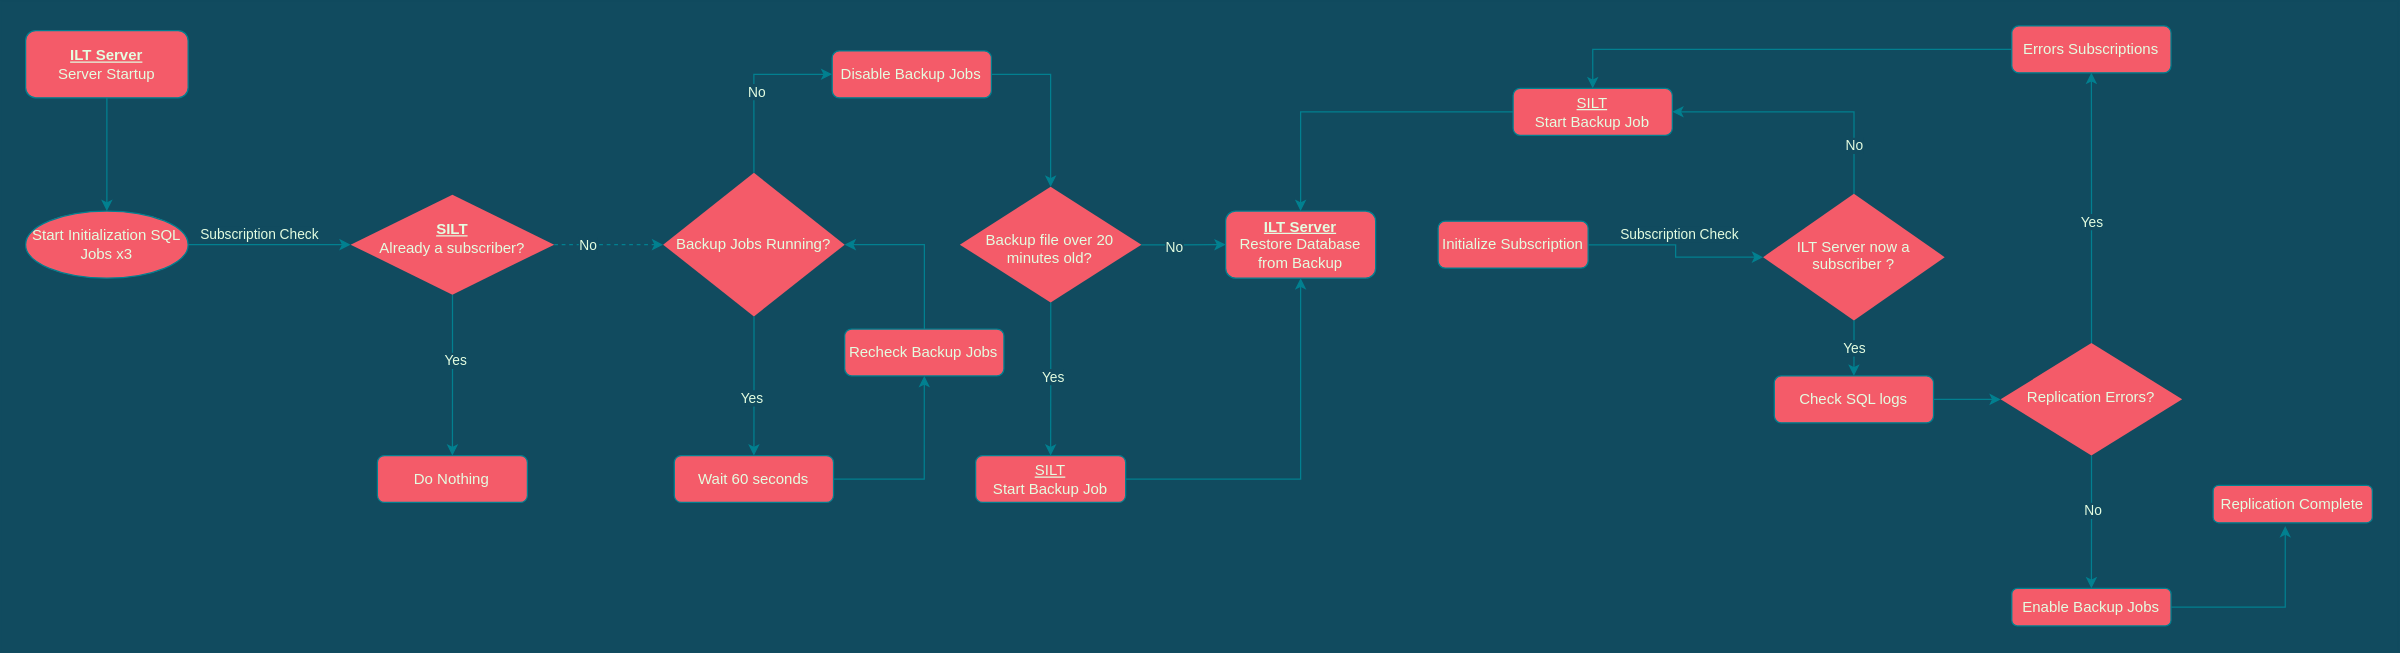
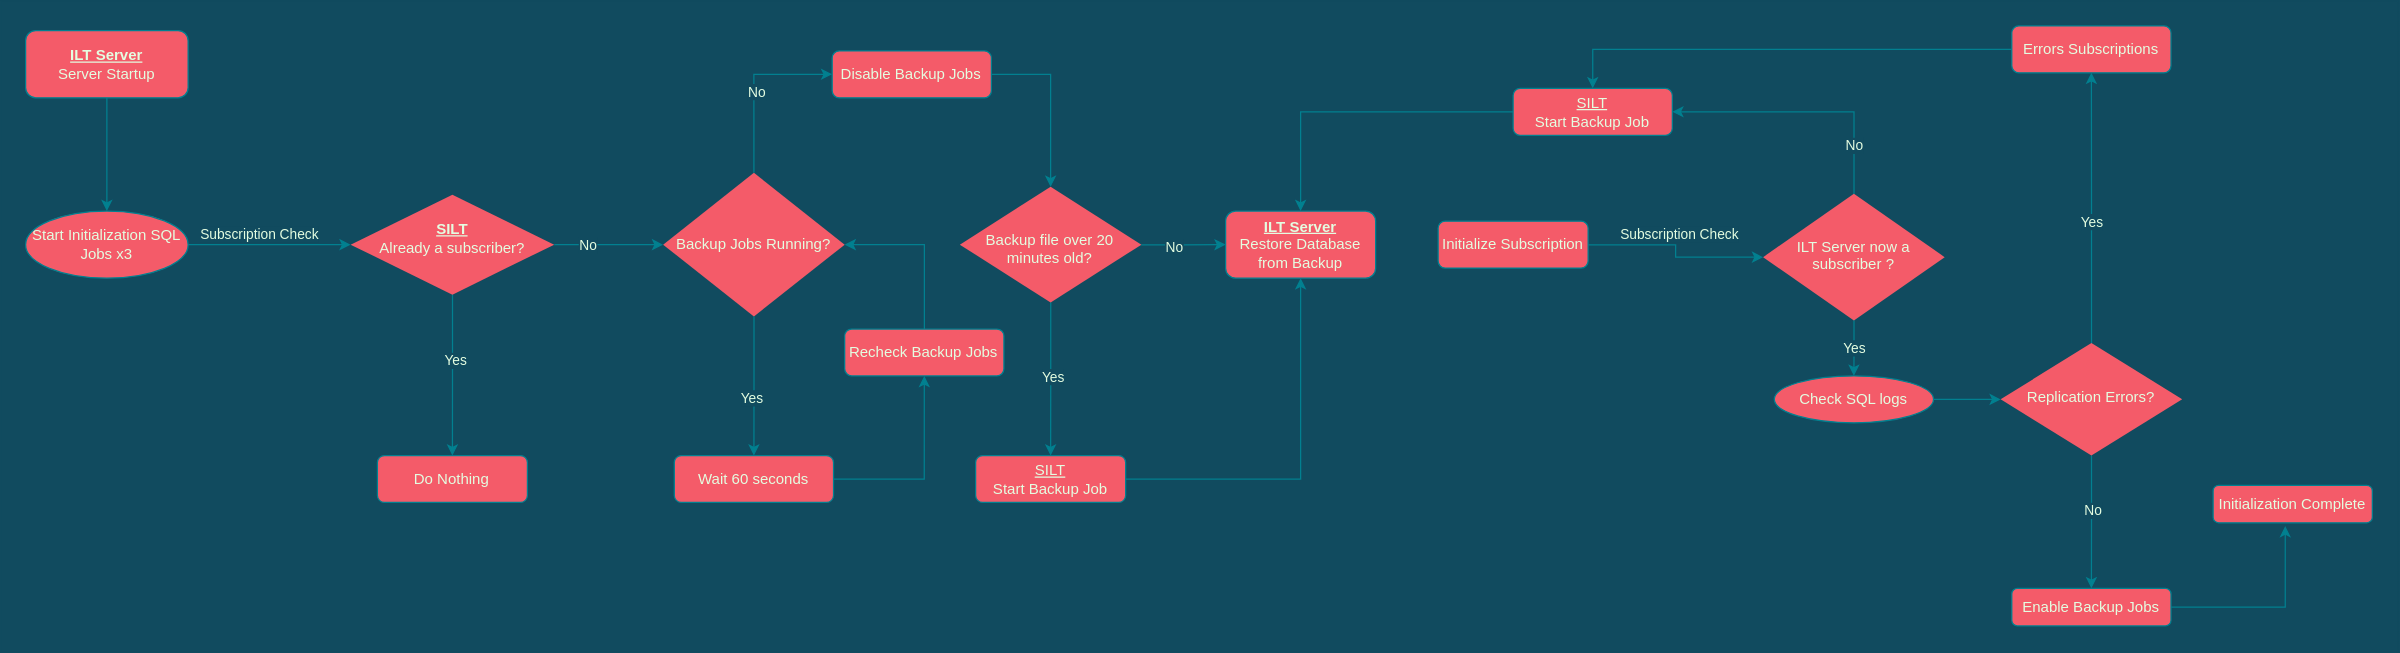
edge "SILT Already a subscriber?" -> "Backup Jobs Running?": style dashed -> solid
node "Check SQL logs": shape rounded rectangle -> ellipse
node "Replication Complete": label "Replication Complete" -> "Initialization Complete"
